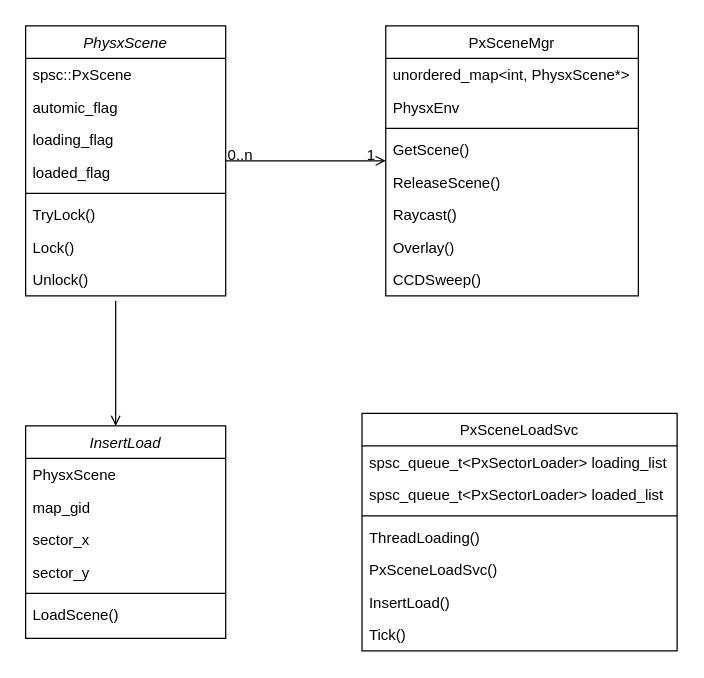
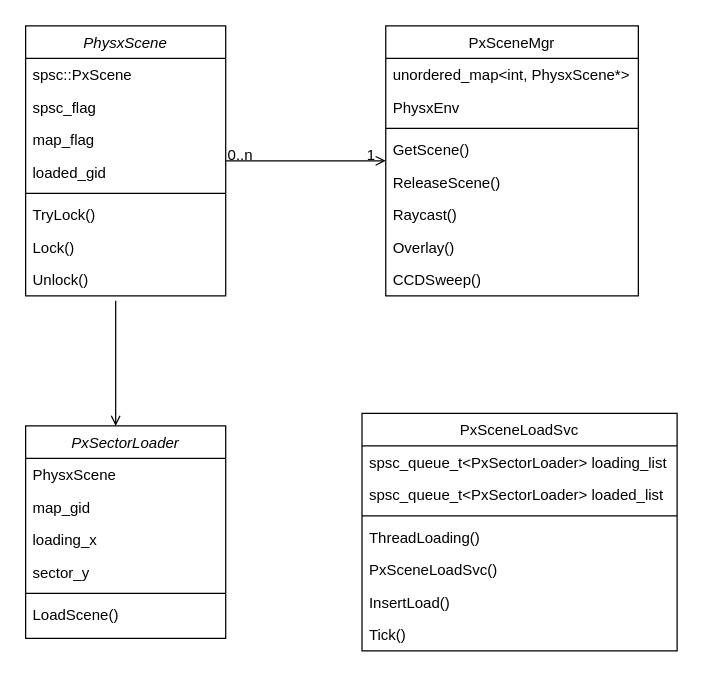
node "automic_flag": label "automic_flag" -> "spsc_flag"
node "loading_flag": label "loading_flag" -> "map_flag"
node "loaded_flag": label "loaded_flag" -> "loaded_gid"
node "InsertLoad": label "InsertLoad" -> "PxSectorLoader"
node "sector_x": label "sector_x" -> "loading_x"
